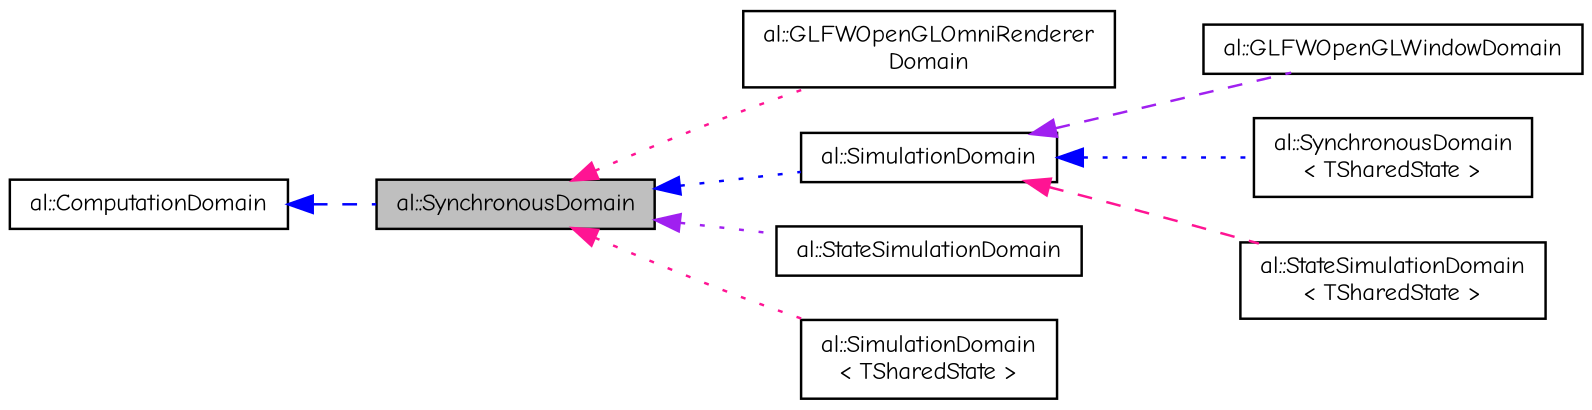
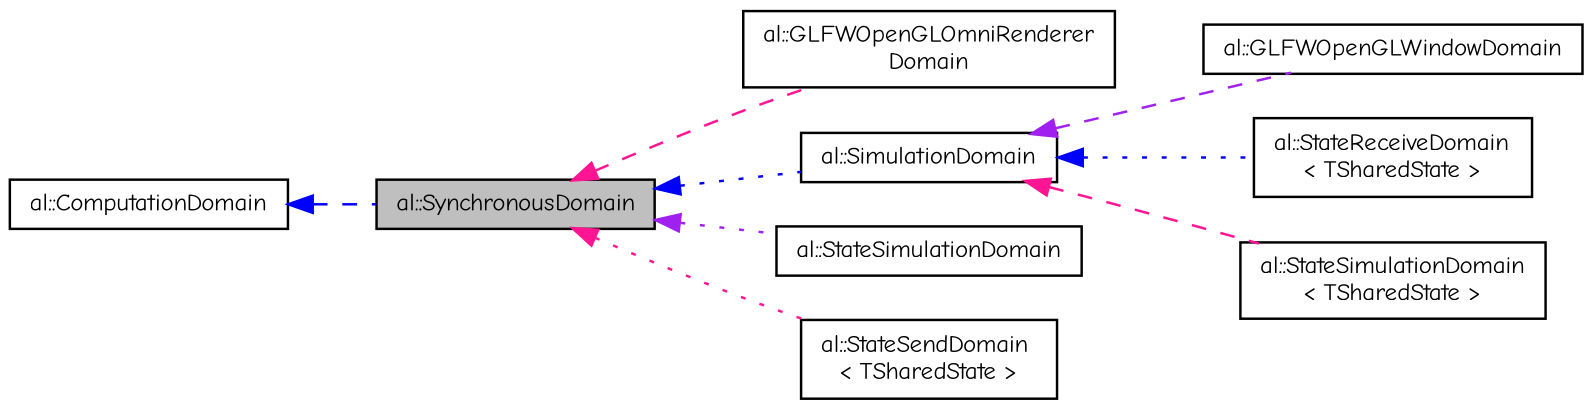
edge "al::GLFWOpenGLOmniRenderer Domain" -> "al::SynchronousDomain": style dotted -> dashed
node "al::SynchronousDomain < TSharedState >": label "al::SynchronousDomain < TSharedState >" -> "al::StateReceiveDomain < TSharedState >"
node "al::SimulationDomain < TSharedState >": label "al::SimulationDomain < TSharedState >" -> "al::StateSendDomain < TSharedState >"
